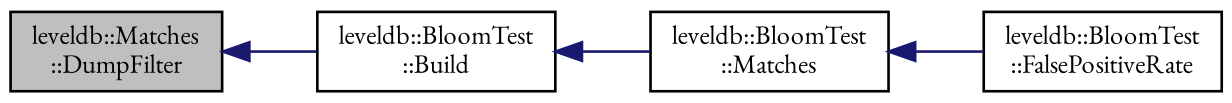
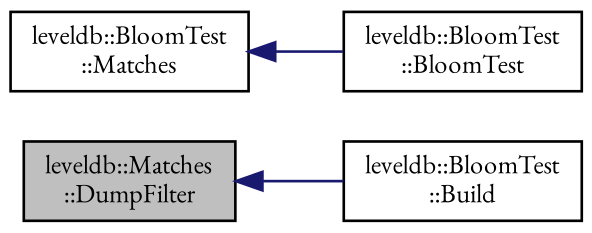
edge "leveldb::BloomTest ::Matches" -> "leveldb::BloomTest ::Build": removed
node "leveldb::BloomTest ::FalsePositiveRate": label "leveldb::BloomTest ::FalsePositiveRate" -> "leveldb::BloomTest ::BloomTest"
